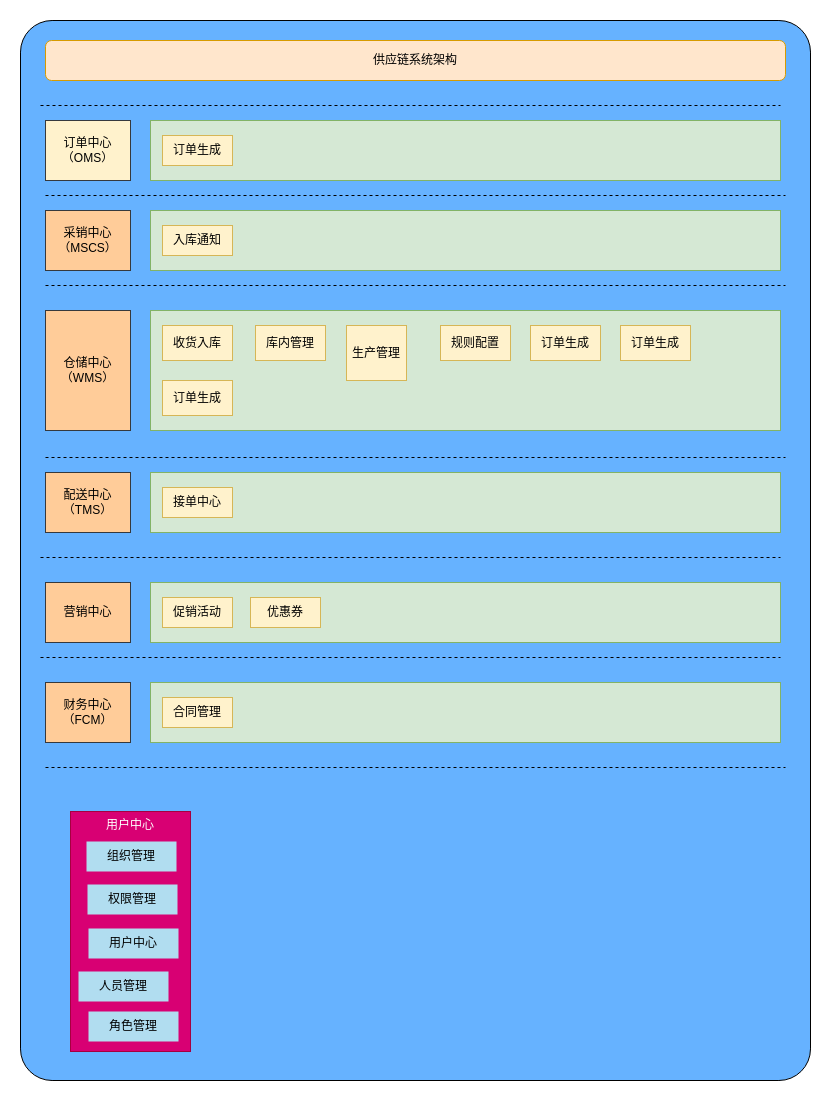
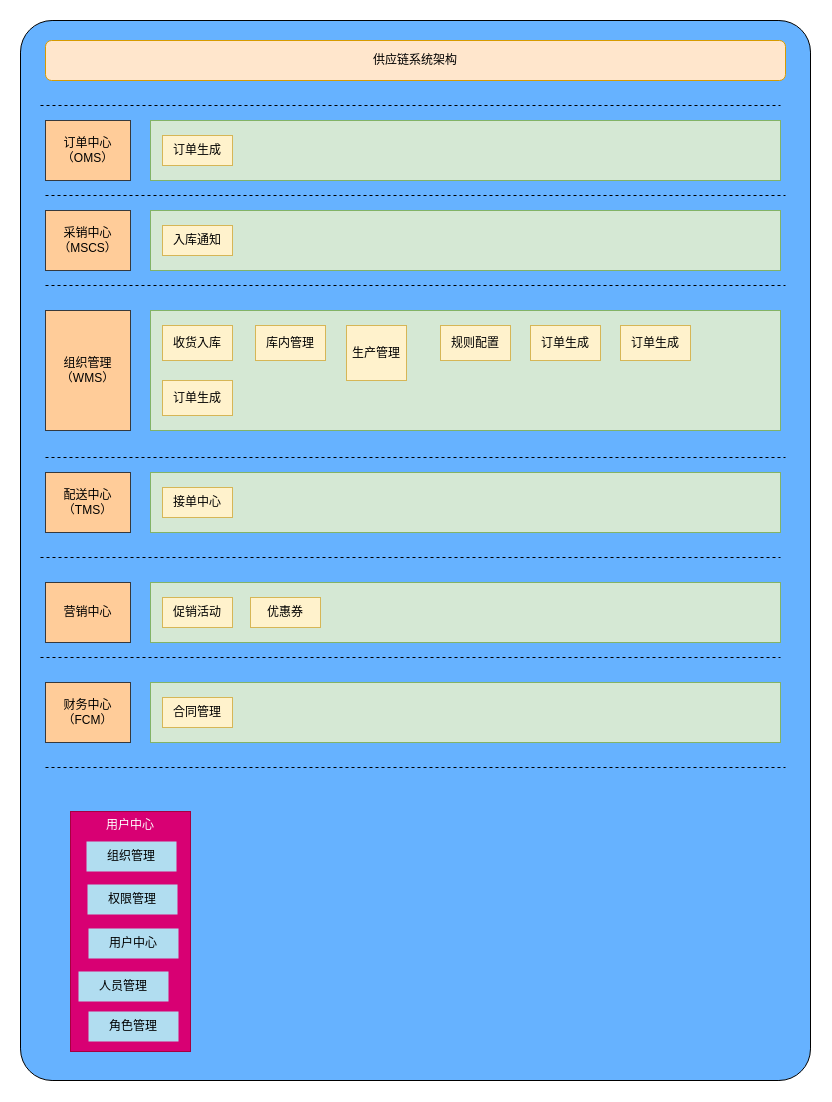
node "订单中心 （OMS）": fillcolor #fff2cc -> #ffcc99
node "仓储中心 （WMS）": label "仓储中心 （WMS）" -> "组织管理 （WMS）"
